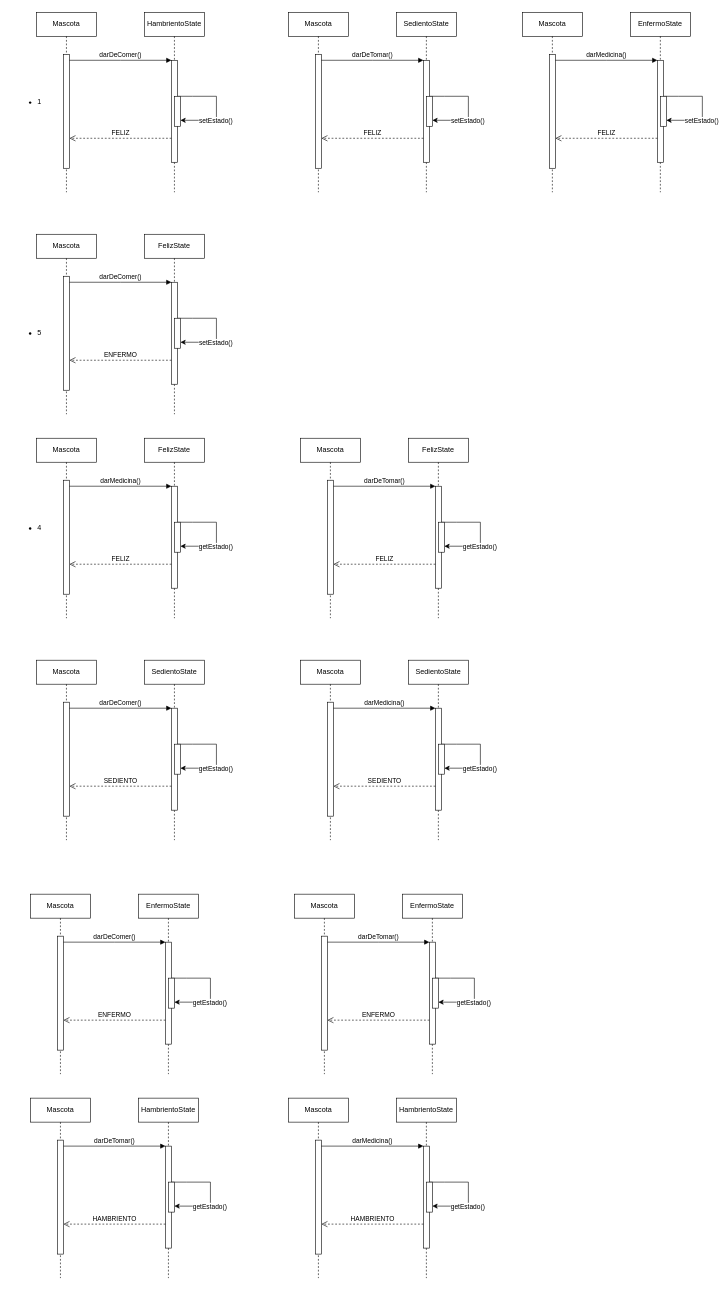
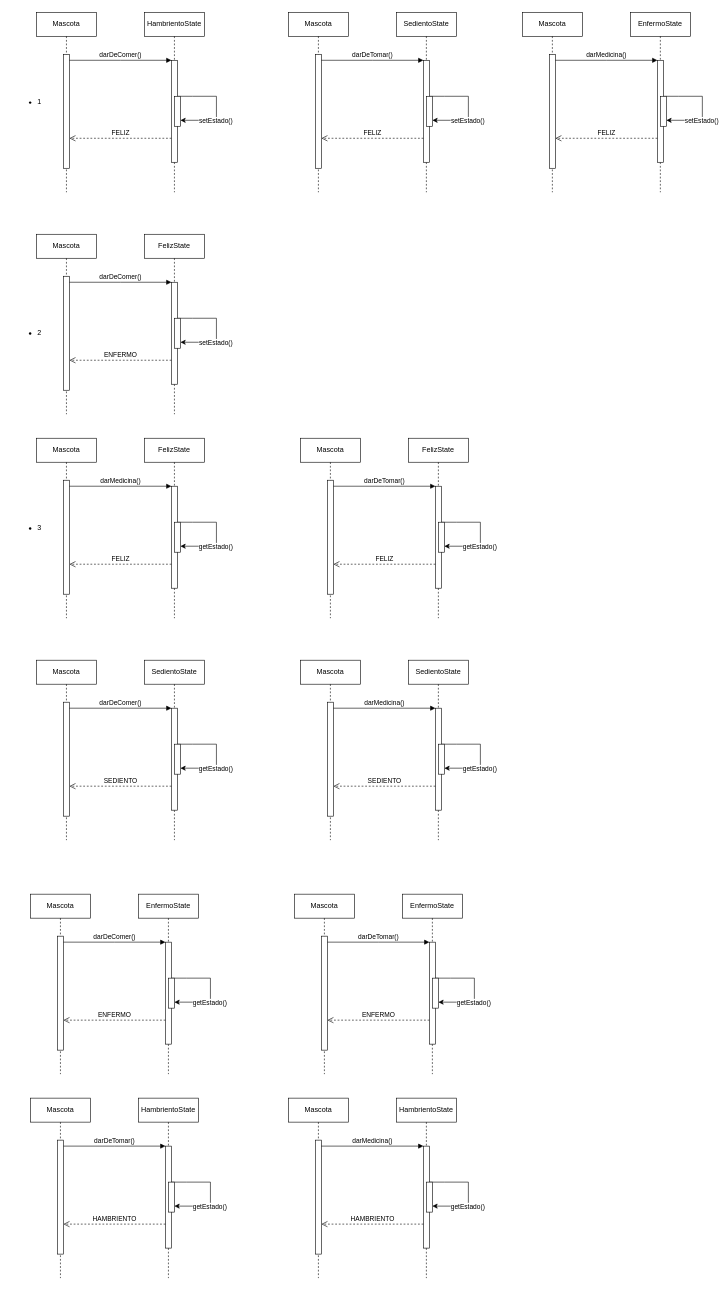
node "5": label "5" -> "2"
node "4": label "4" -> "3"
